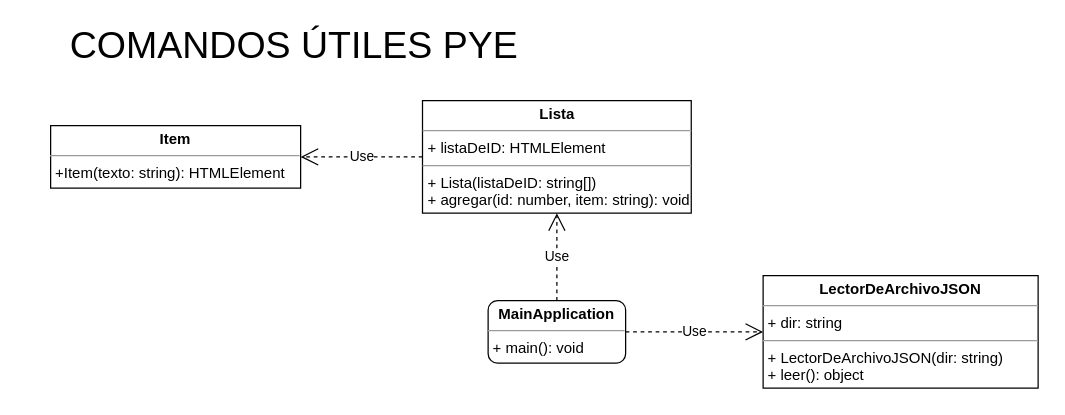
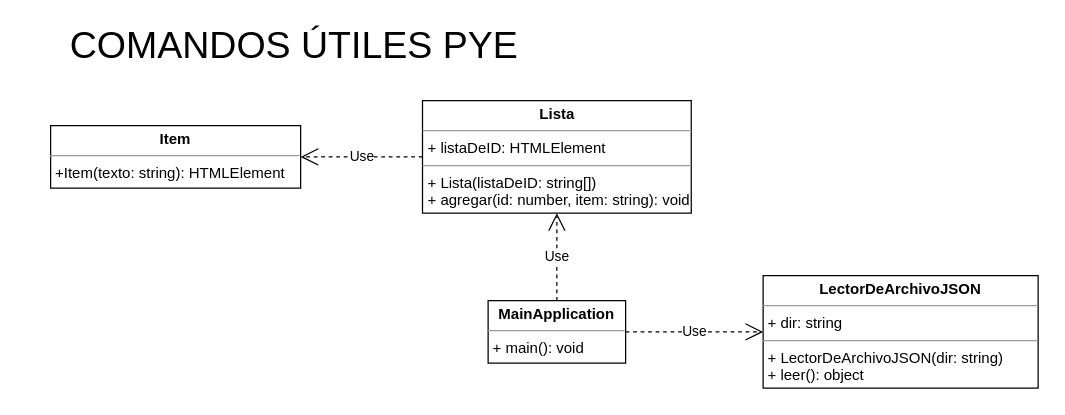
node "MainApplication + main(): void": shape rounded rectangle -> rectangle
